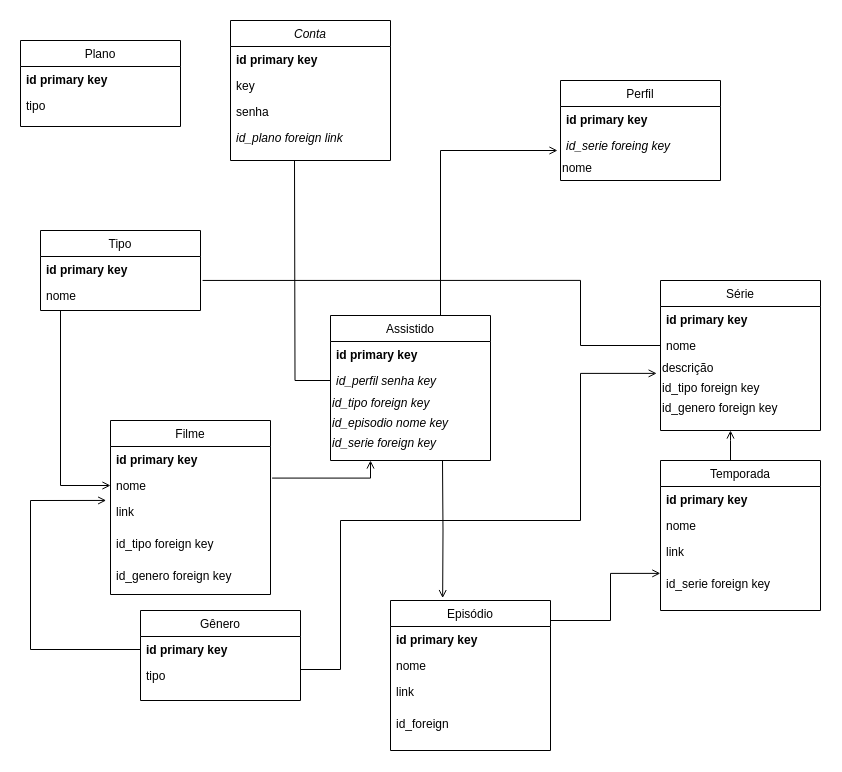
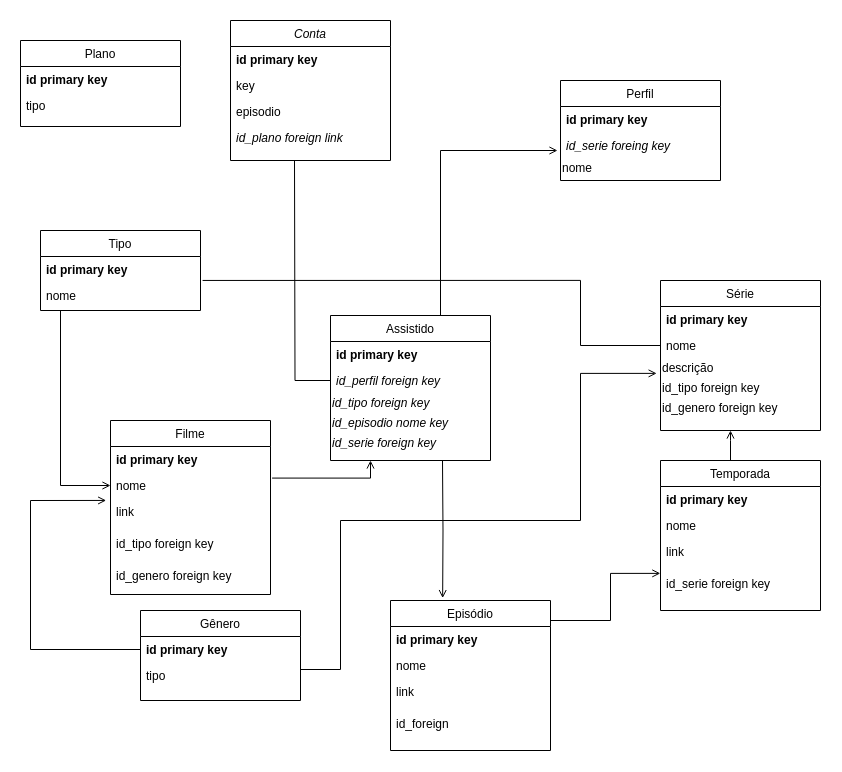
node "senha": label "senha" -> "episodio"
node "id_perfil senha key": label "id_perfil senha key" -> "id_perfil foreign key"
